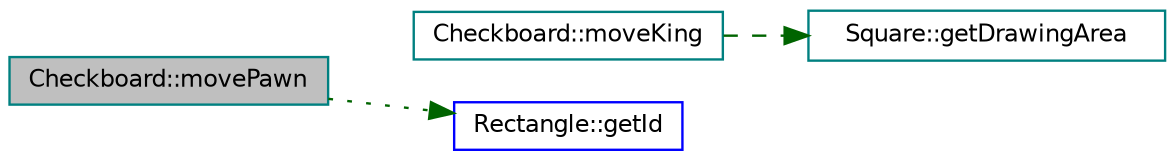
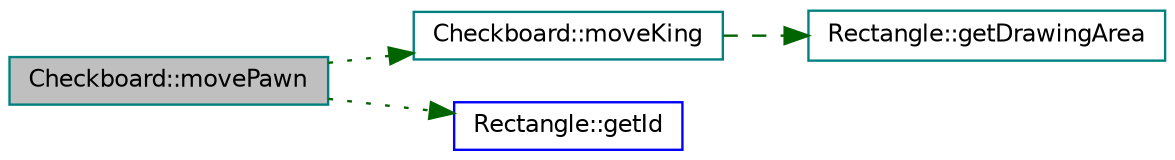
node "Square::getDrawingArea": label "Square::getDrawingArea" -> "Rectangle::getDrawingArea"
edge "Checkboard::movePawn" -> "Checkboard::moveKing": added
